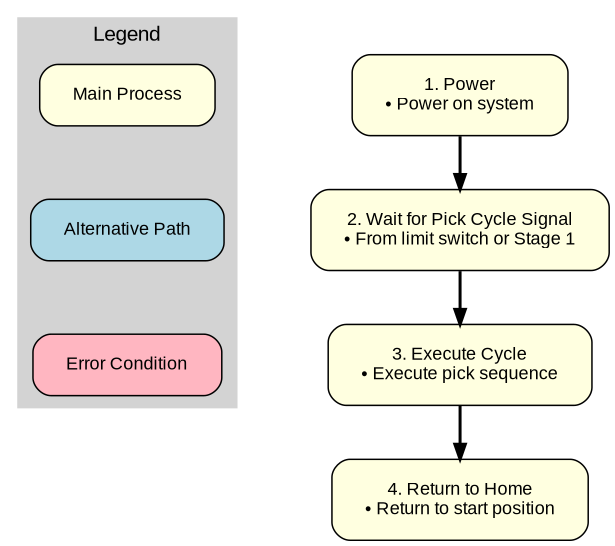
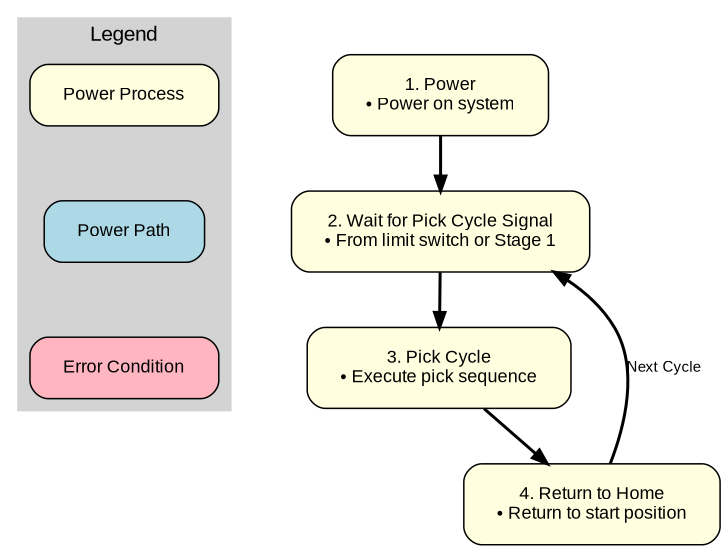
node "Main Process": label "Main Process" -> "Power Process"
node "Alternative Path": label "Alternative Path" -> "Power Path"
edge "4. Return to Home • Return to start position" -> "2. Wait for Pick Cycle Signal • From limit switch or Stage 1": added, label "Next Cycle"
node "3. Execute Cycle • Execute pick sequence": label "3. Execute Cycle • Execute pick sequence" -> "3. Pick Cycle • Execute pick sequence"
